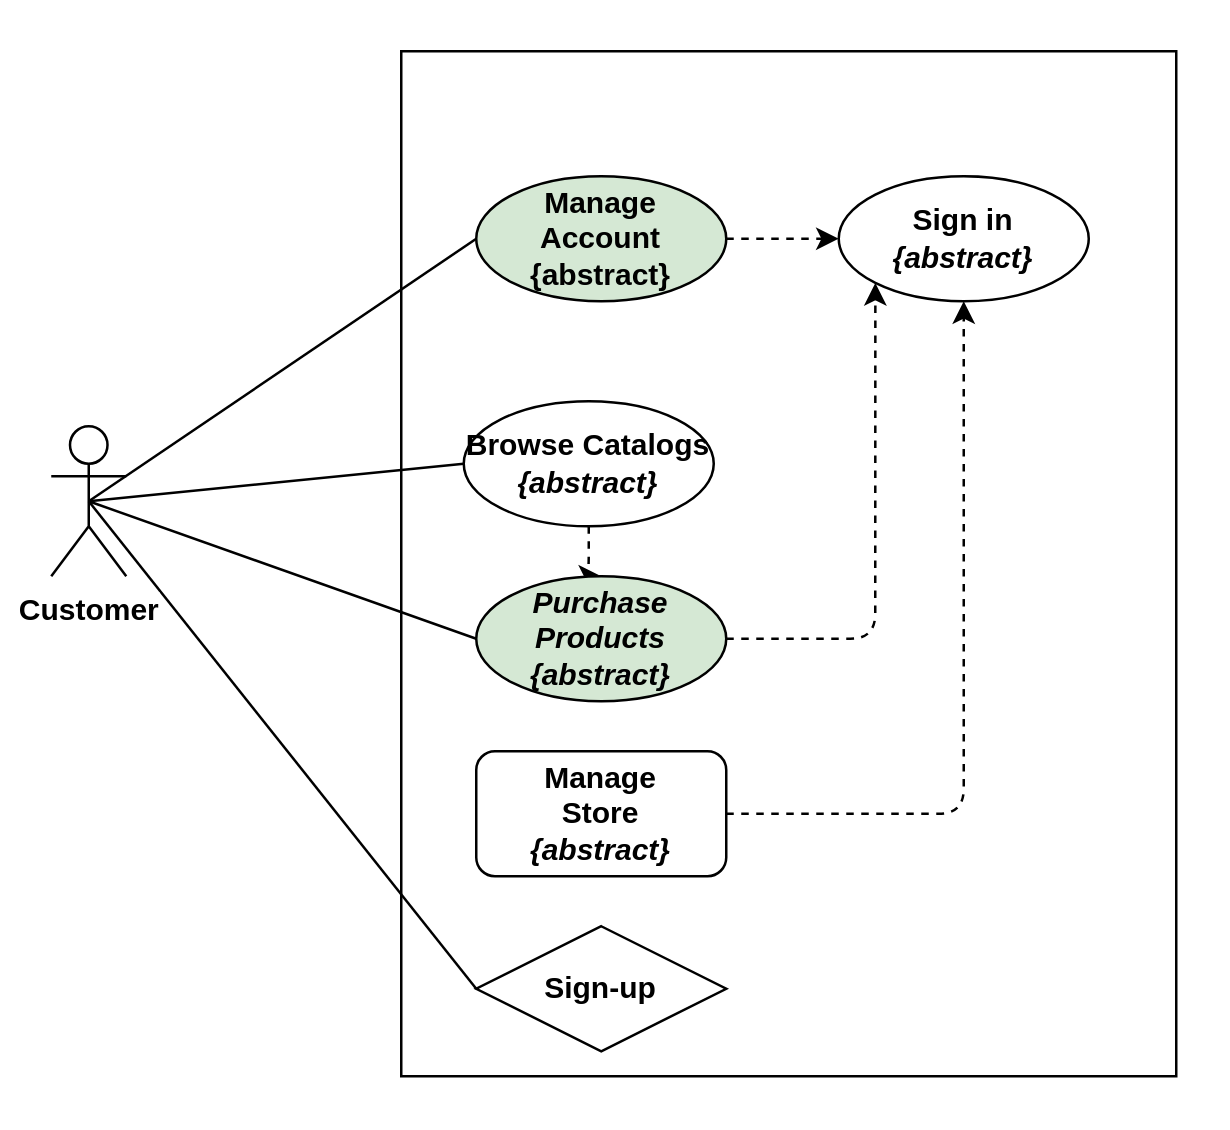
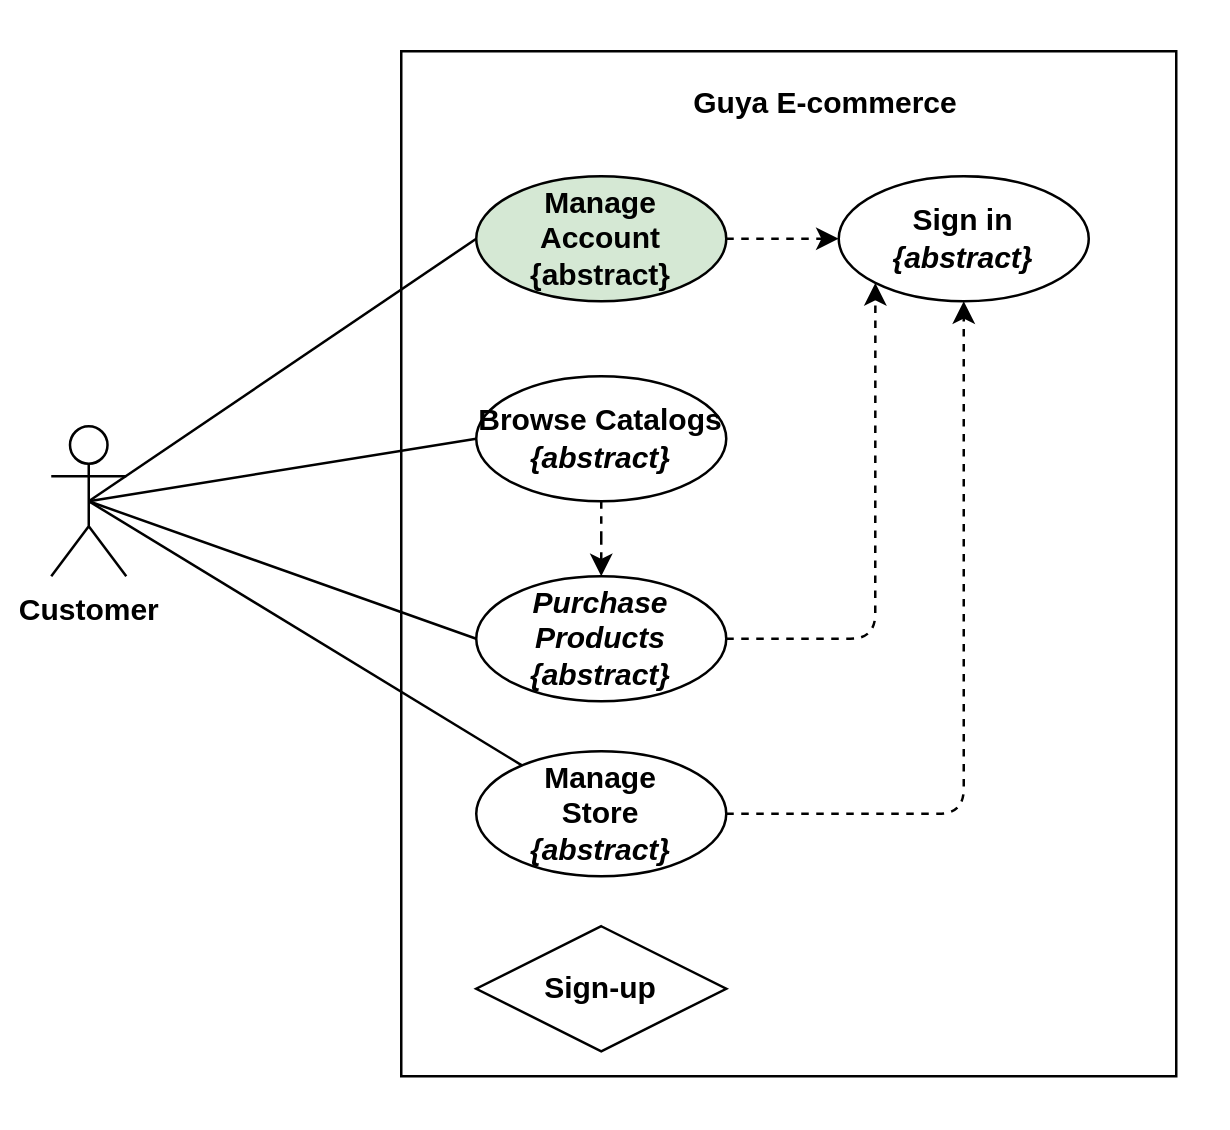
node "Guya E-commerce": added
node "Browse Catalogs {abstract}": moved (589, 464) -> (601, 439)
node "Purchase Products {abstract}": fillcolor #d5e8d4 -> #ffffff
edge "Customer" -- "Sign-up": now "Customer" -- "Manage Store {abstract}"
node "Manage Store {abstract}": shape rounded rectangle -> ellipse
